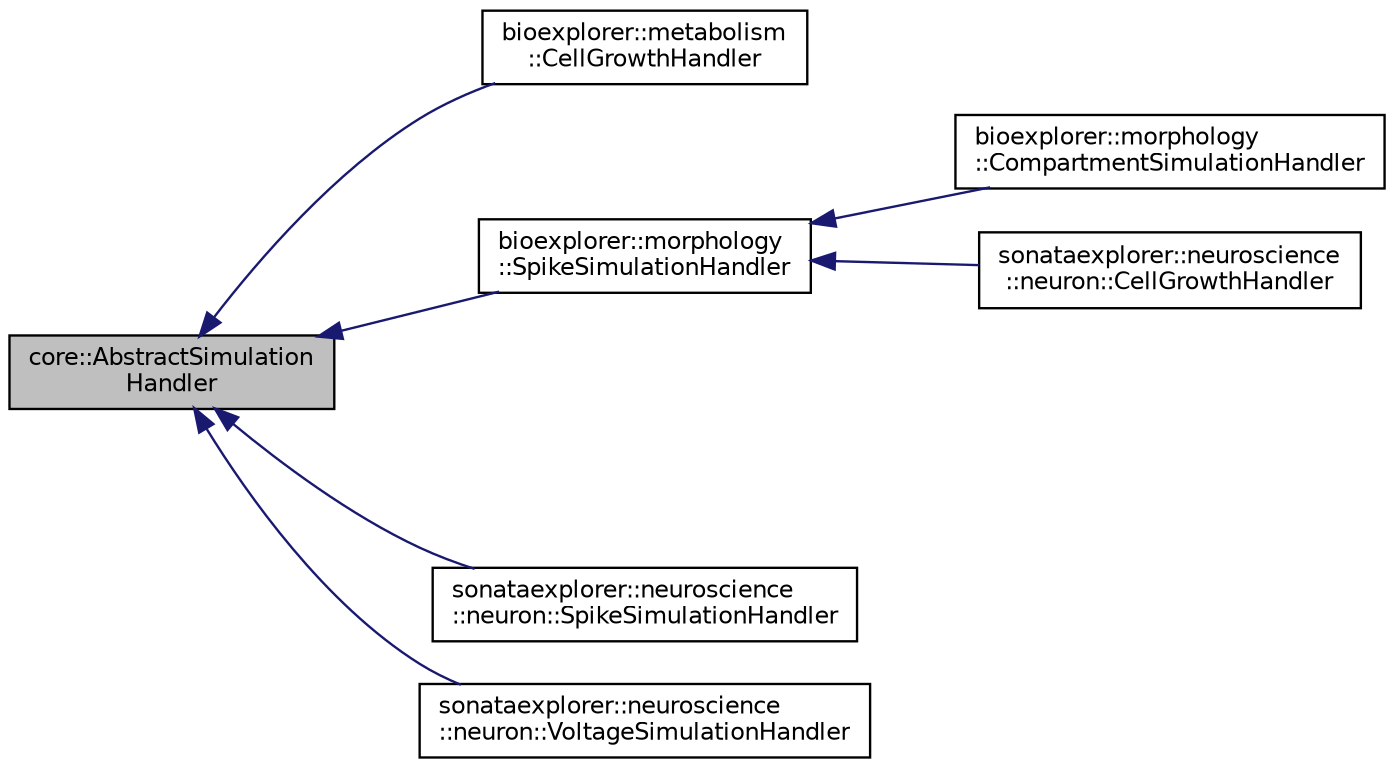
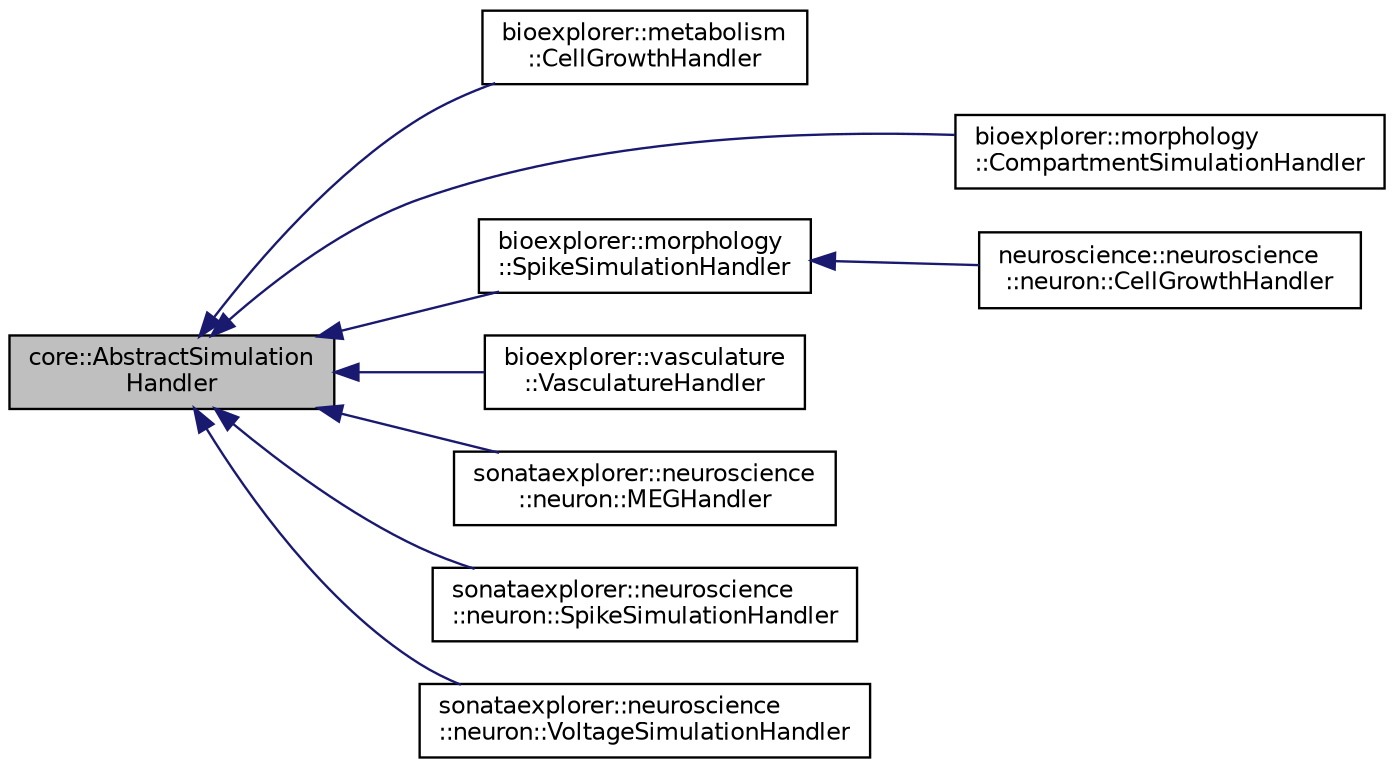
edge "bioexplorer::morphology ::CompartmentSimulationHandler" -> "bioexplorer::morphology ::SpikeSimulationHandler": now "bioexplorer::morphology ::CompartmentSimulationHandler" -> "core::AbstractSimulation Handler"
node "sonataexplorer::neuroscience ::neuron::CellGrowthHandler": label "sonataexplorer::neuroscience ::neuron::CellGrowthHandler" -> "neuroscience::neuroscience ::neuron::CellGrowthHandler"
node "bioexplorer::vasculature ::VasculatureHandler": added
node "sonataexplorer::neuroscience ::neuron::MEGHandler": added
